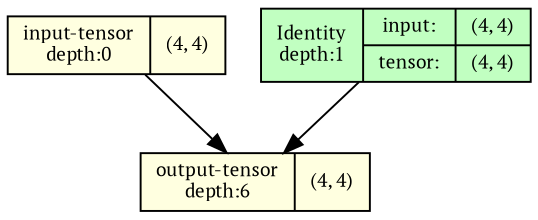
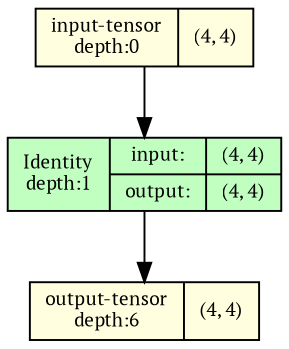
node "Identity": text "tensor:" -> "output:"
edge "input-tensor" -> "output-tensor": now "input-tensor" -> "Identity"
